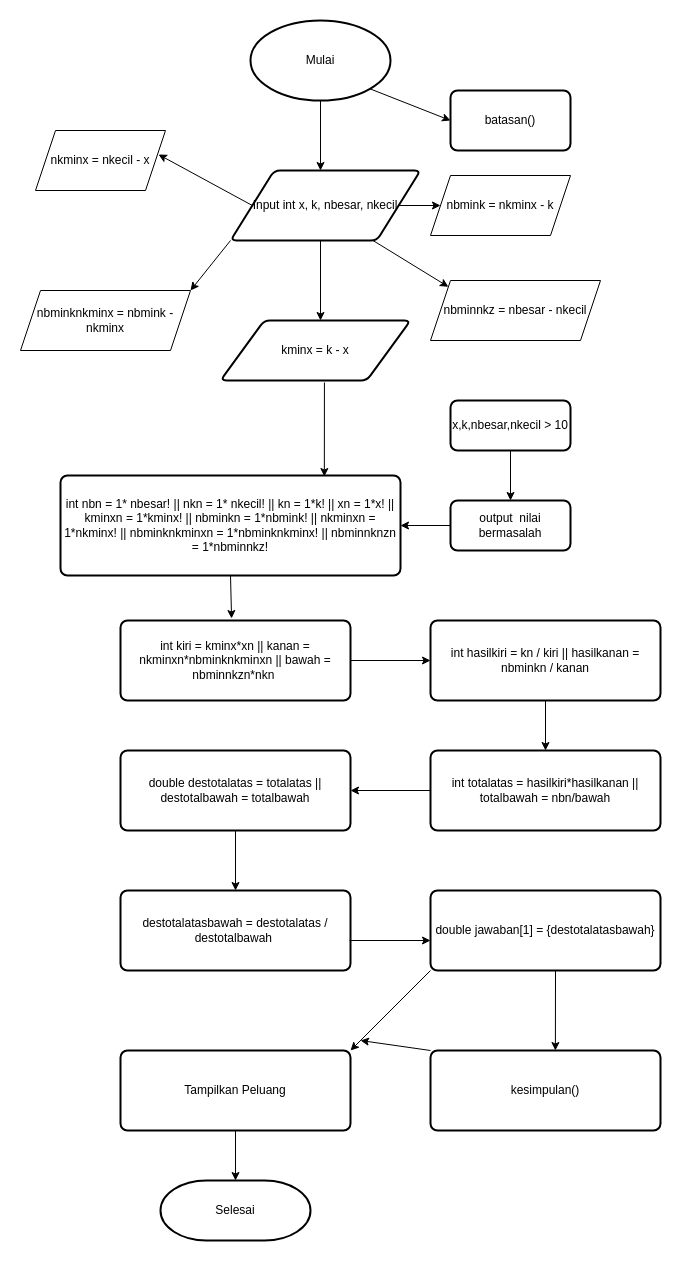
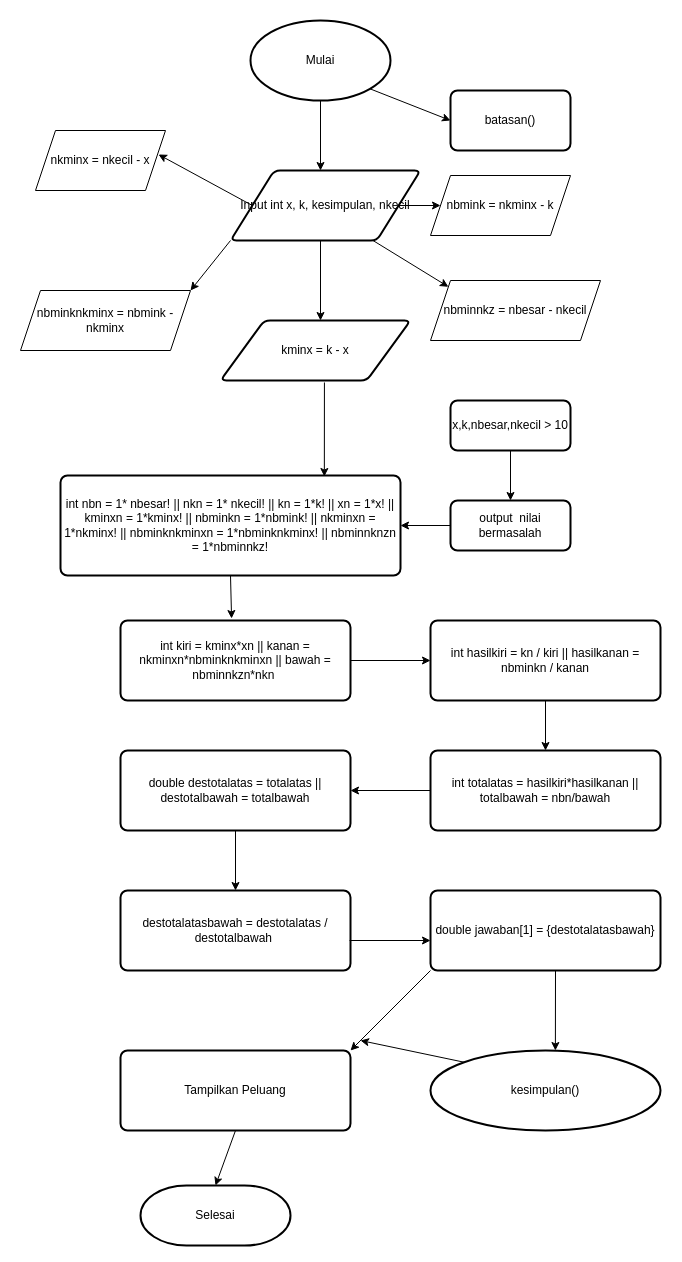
node "Input int x, k, nbesar, nkecil": label "Input int x, k, nbesar, nkecil" -> "Input int x, k, kesimpulan, nkecil"
node "kesimpulan()": shape rounded rectangle -> ellipse
node "Selesai": moved (236, 1211) -> (216, 1216)
